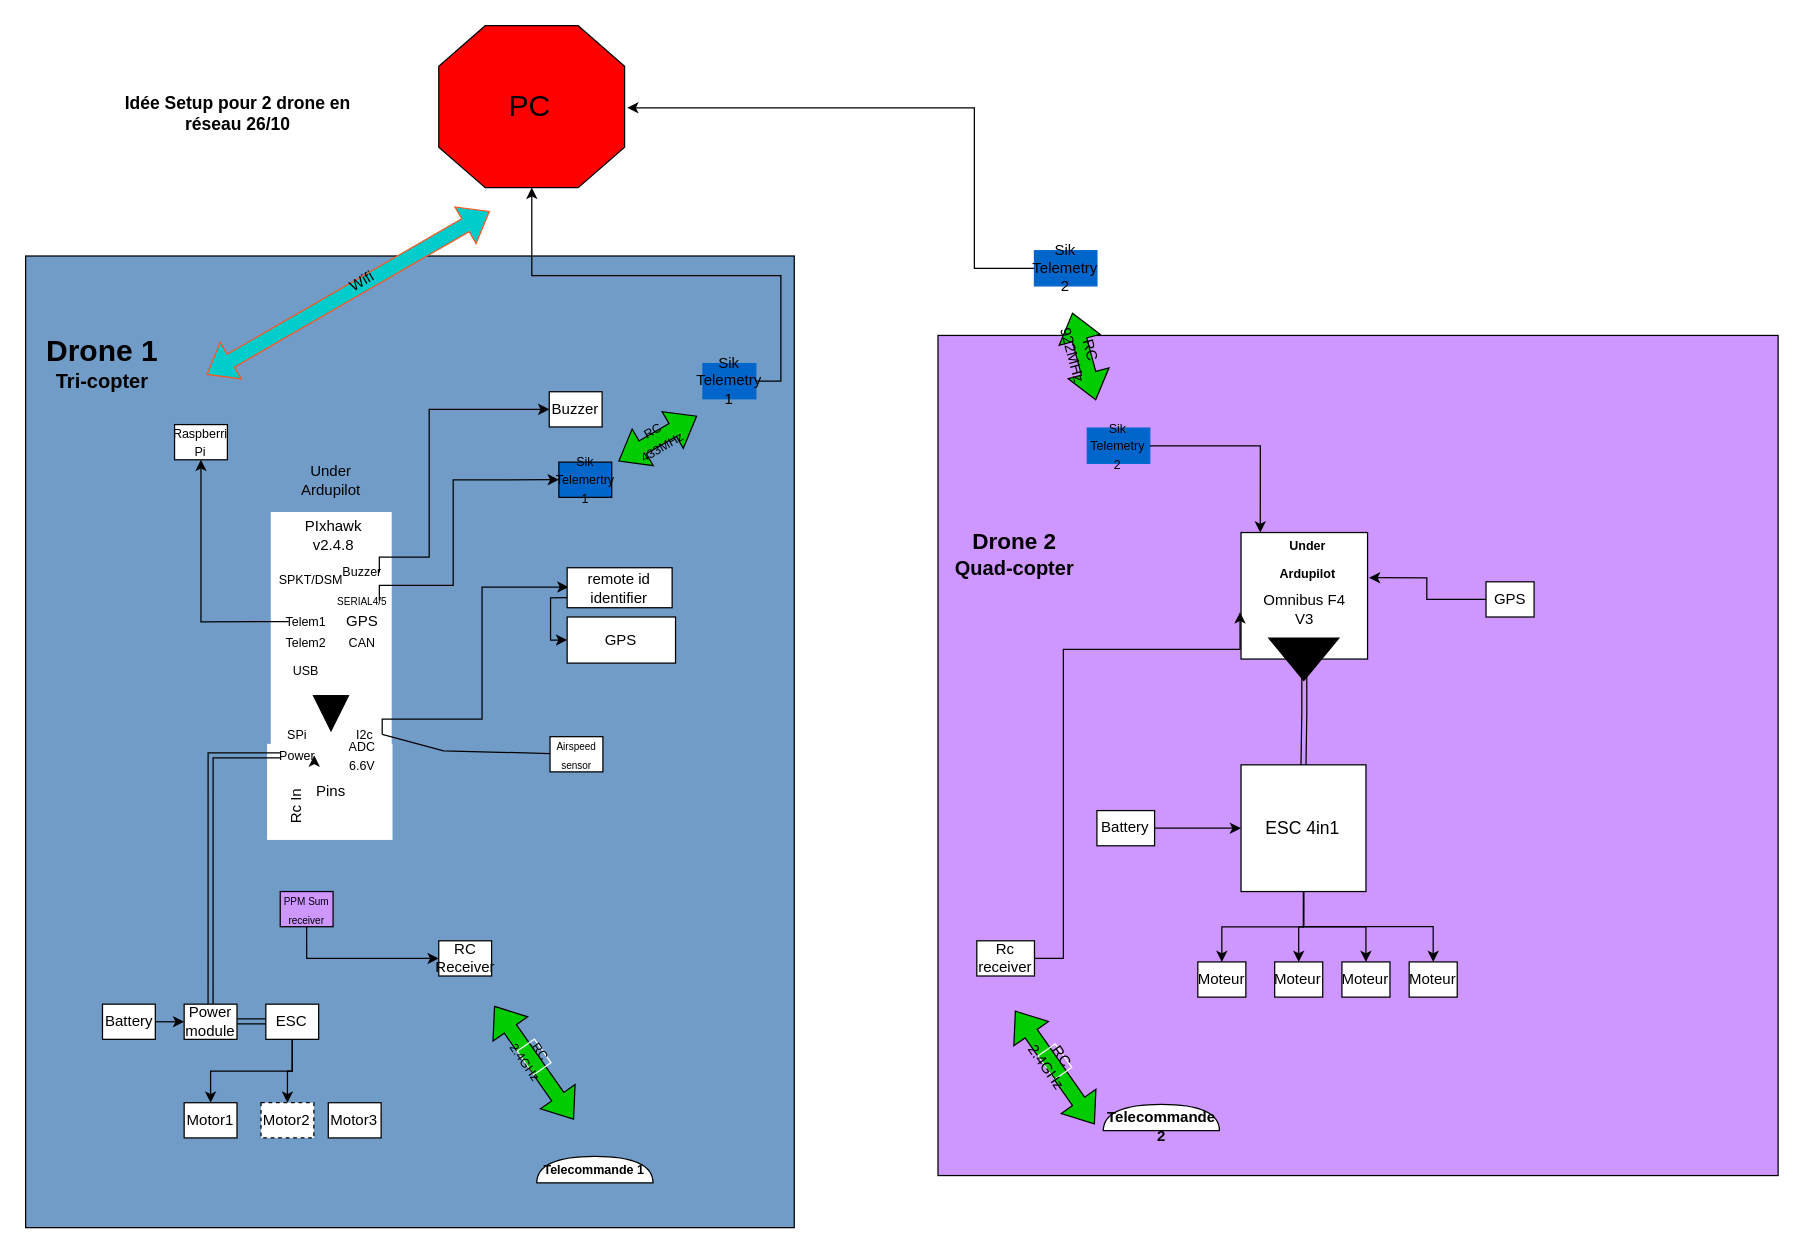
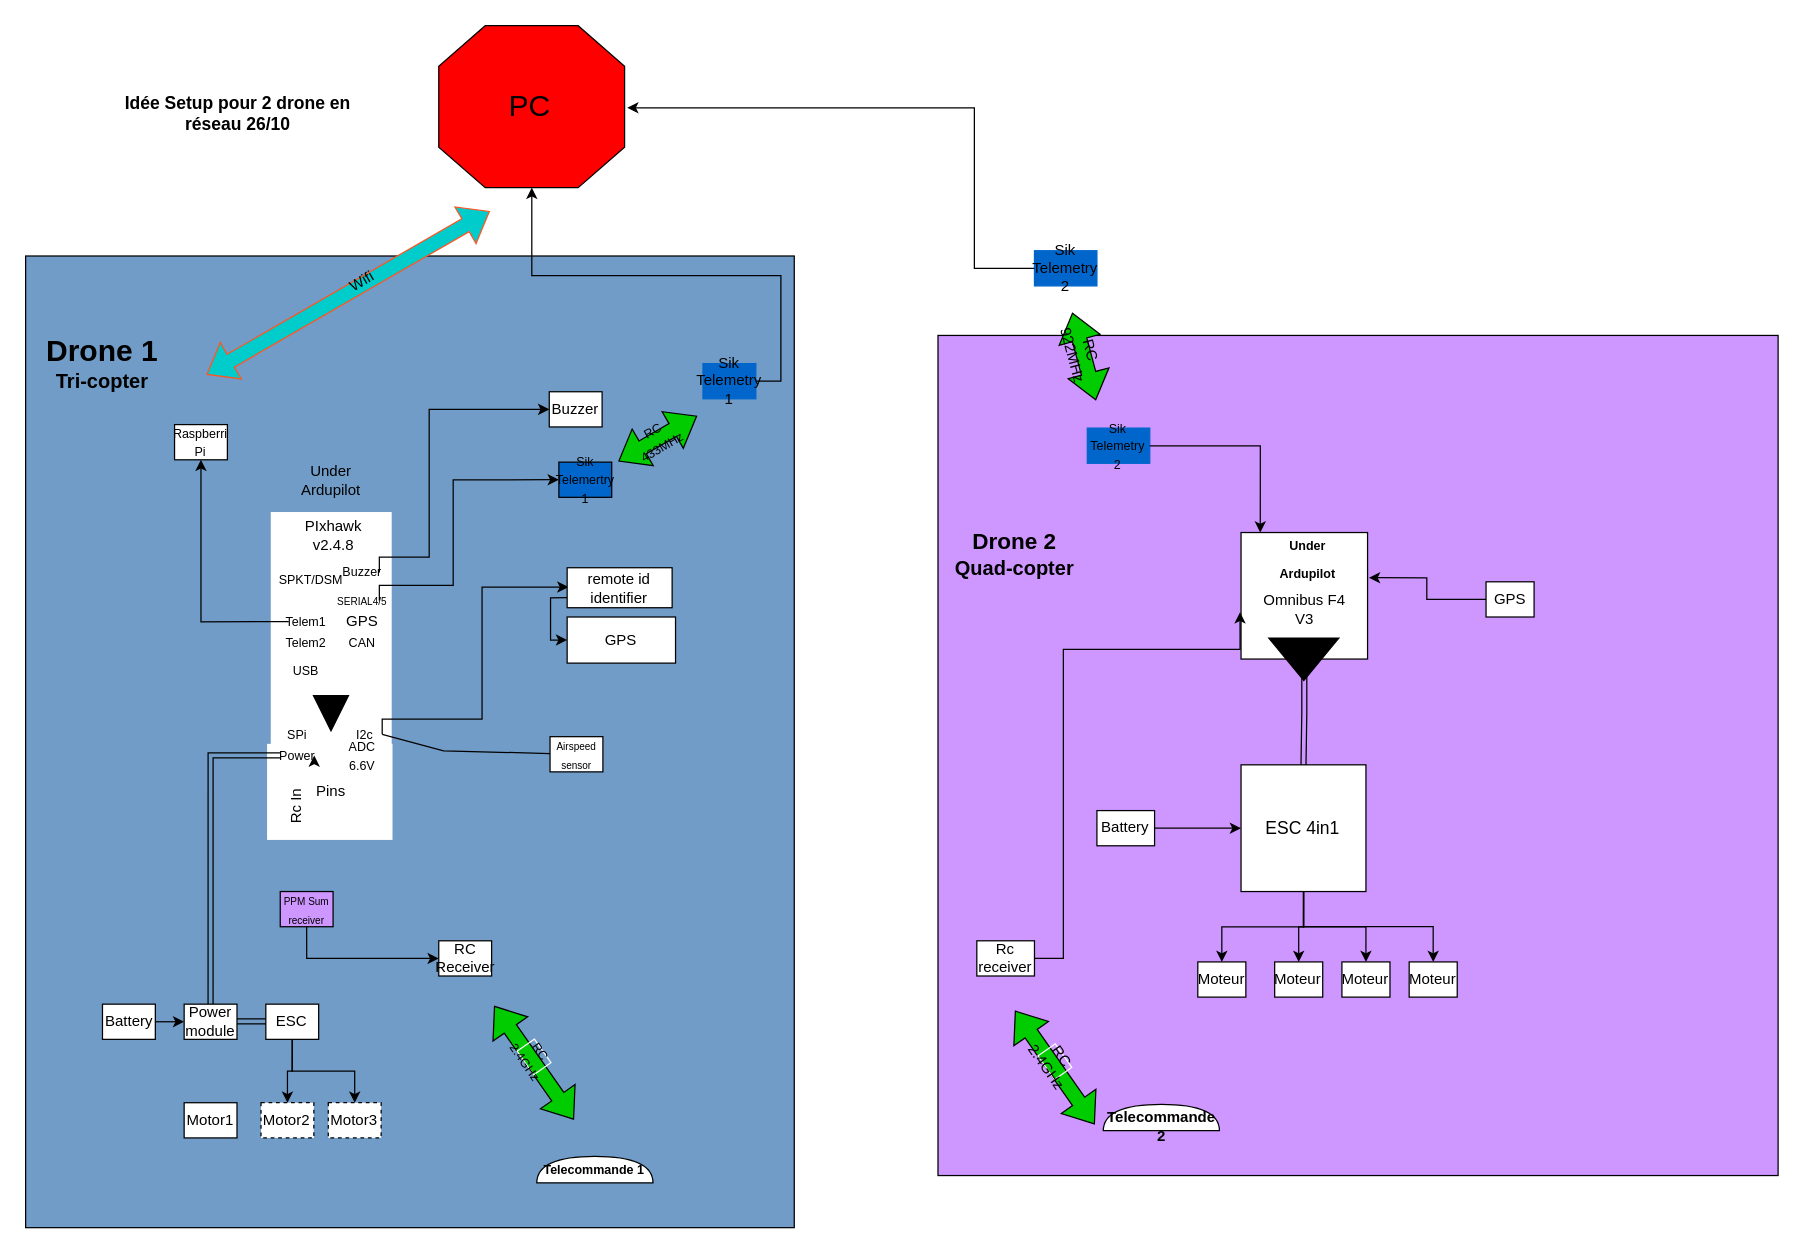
edge "ESC" -> "Motor1": now "ESC" -> "Motor3"
node "Motor3": style solid -> dashed
